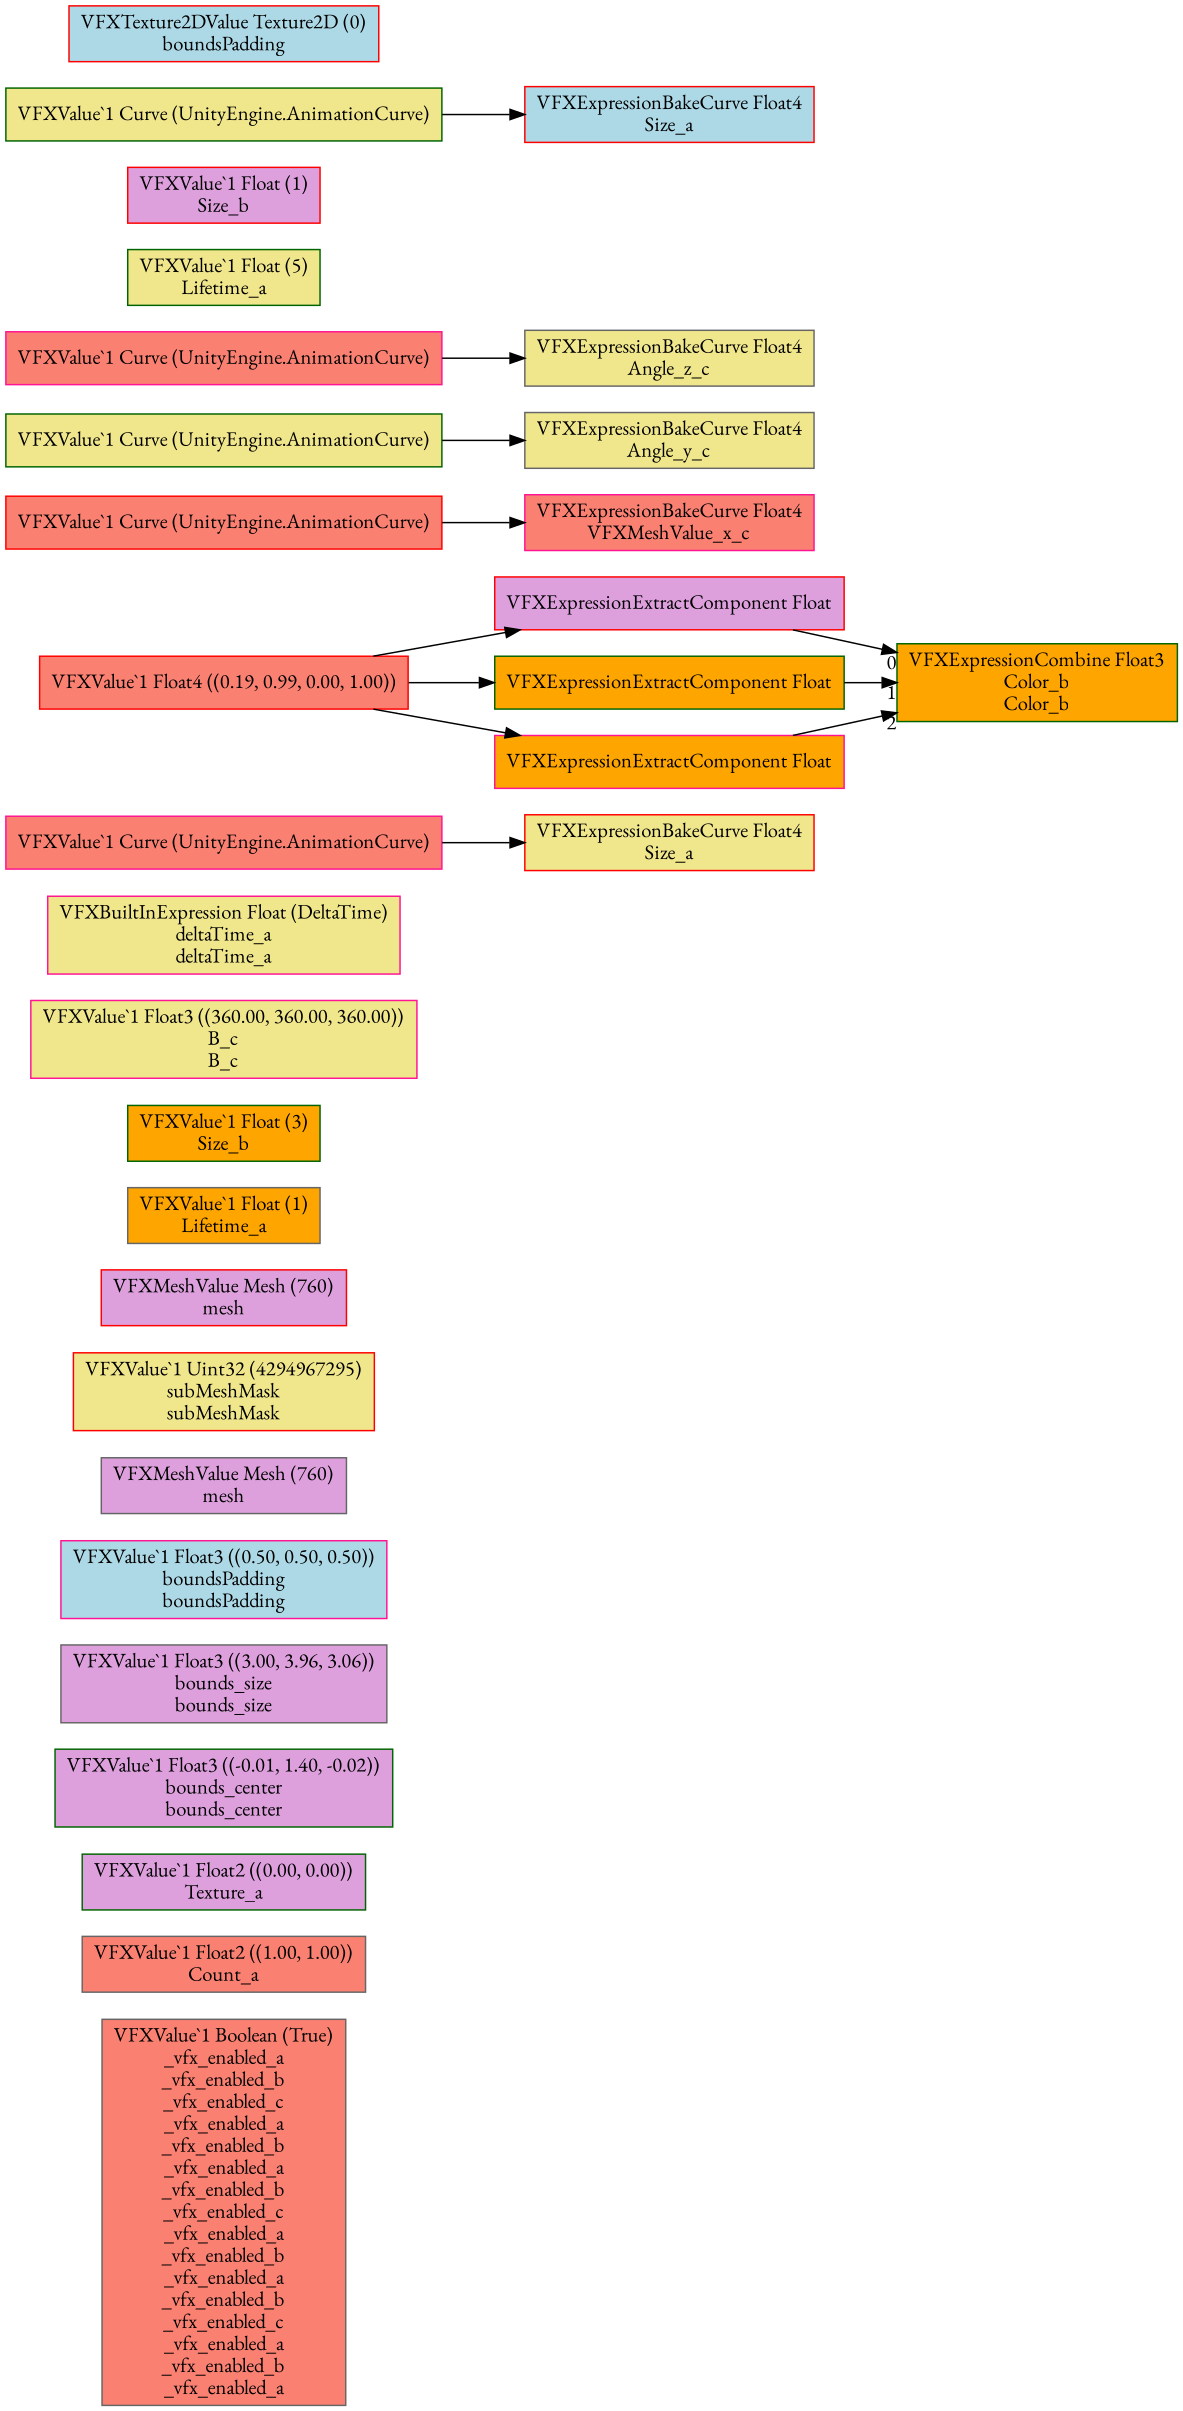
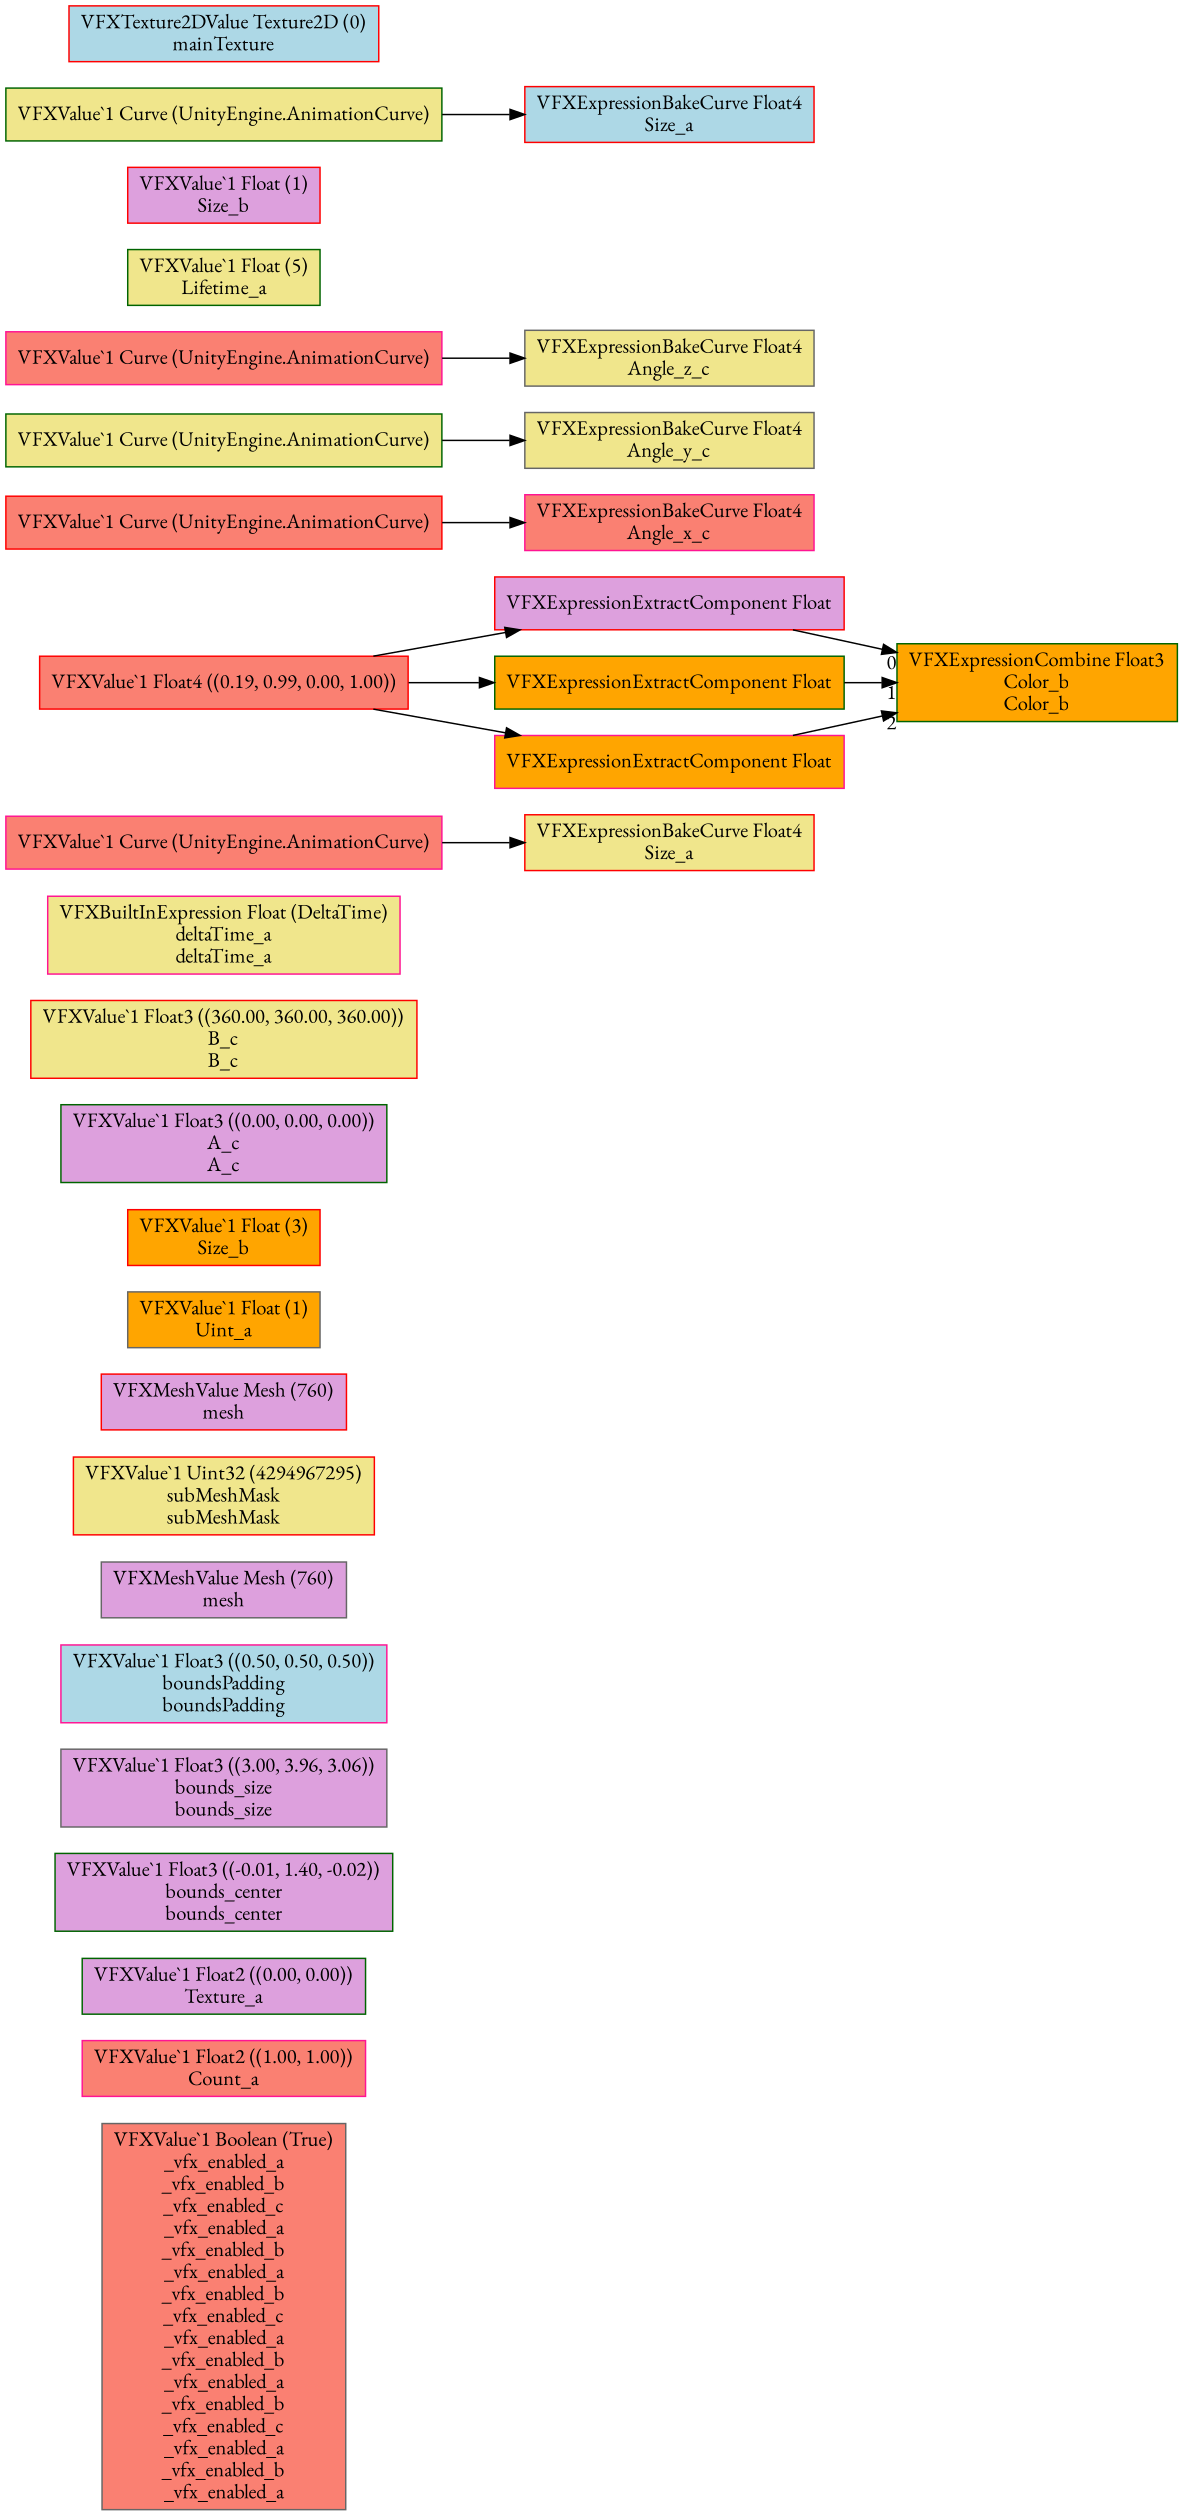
node "VFXTexture2DValue Texture2D (0) boundsPadding": label "VFXTexture2DValue Texture2D (0) boundsPadding" -> "VFXTexture2DValue Texture2D (0) mainTexture"
node "VFXExpressionBakeCurve Float4 VFXMeshValue_x_c": label "VFXExpressionBakeCurve Float4 VFXMeshValue_x_c" -> "VFXExpressionBakeCurve Float4 Angle_x_c"
node "VFXValue`1 Float3 ((360.00, 360.00, 360.00)) B_c B_c": color deeppink -> red
node "VFXValue`1 Float (3) Size_b": color darkgreen -> red
node "VFXValue`1 Float3 ((0.00, 0.00, 0.00)) A_c A_c": added
node "VFXValue`1 Float (1) Lifetime_a": label "VFXValue`1 Float (1) Lifetime_a" -> "VFXValue`1 Float (1) Uint_a"
node "VFXValue`1 Float2 ((1.00, 1.00)) Count_a": color gray40 -> deeppink
